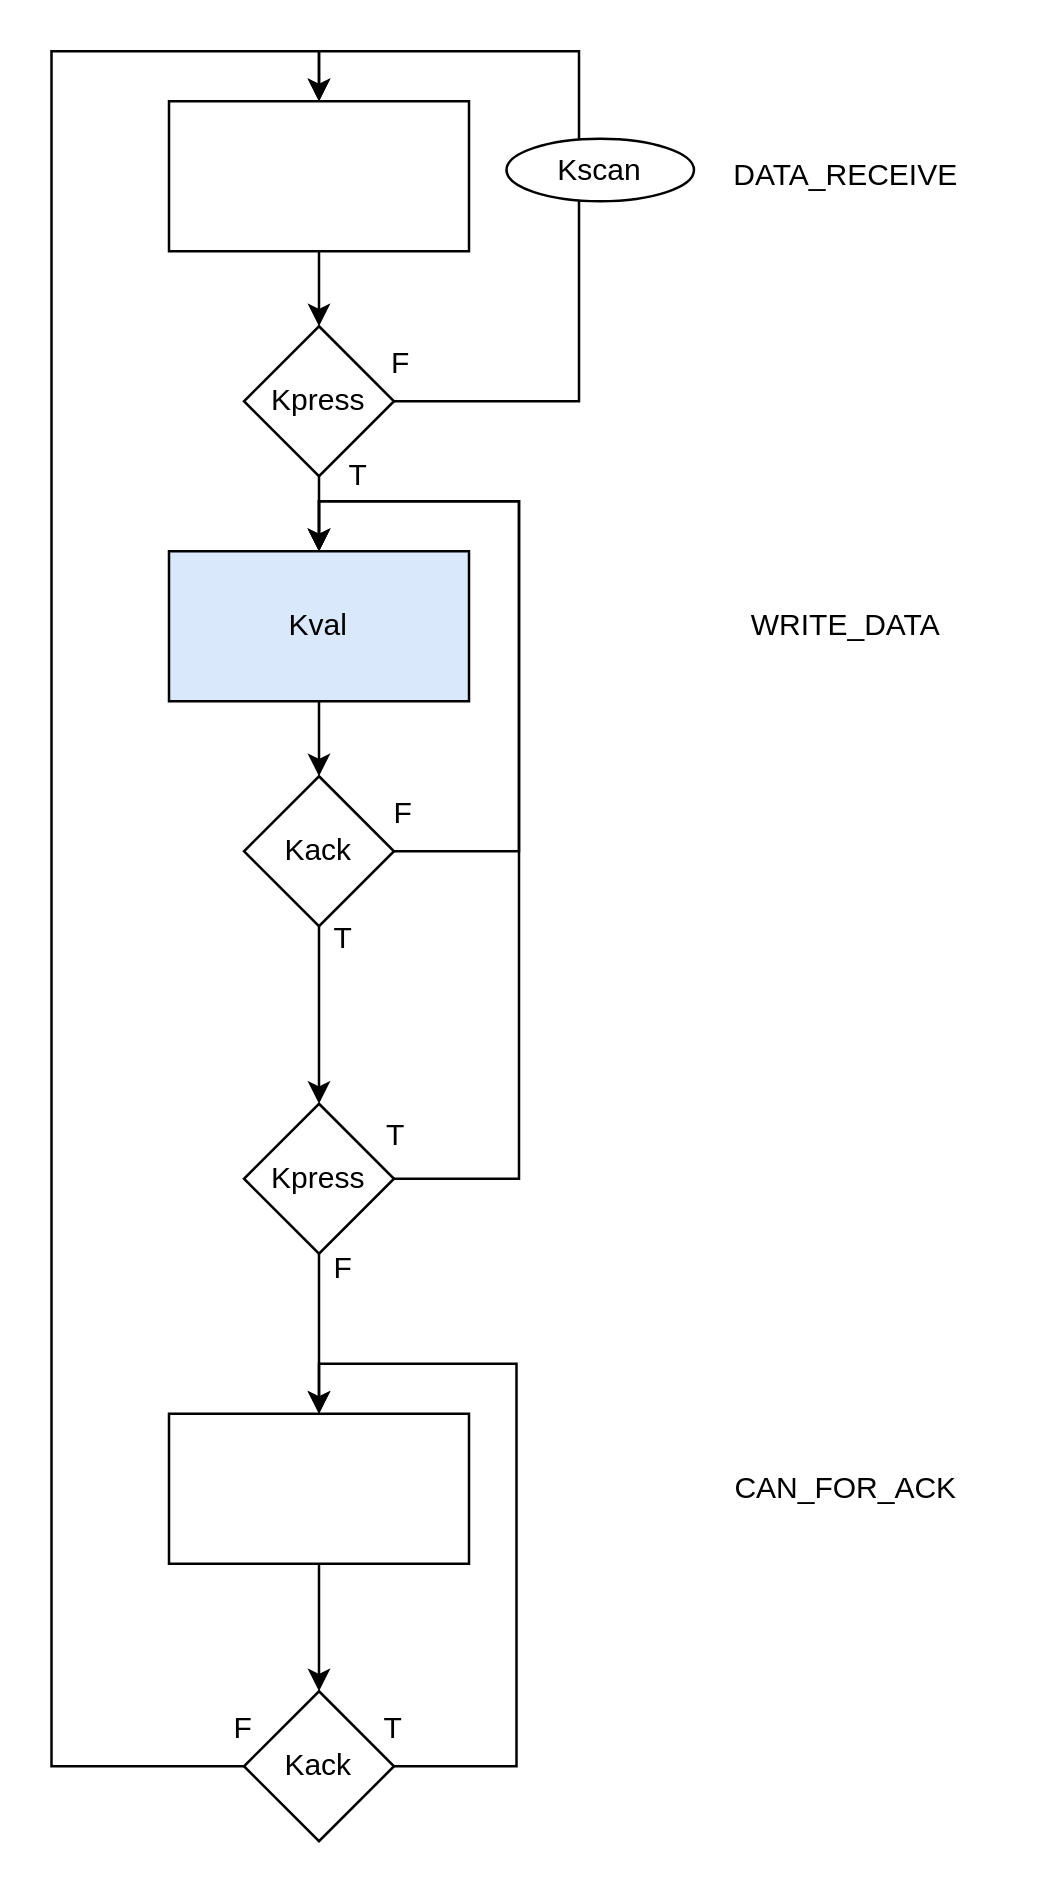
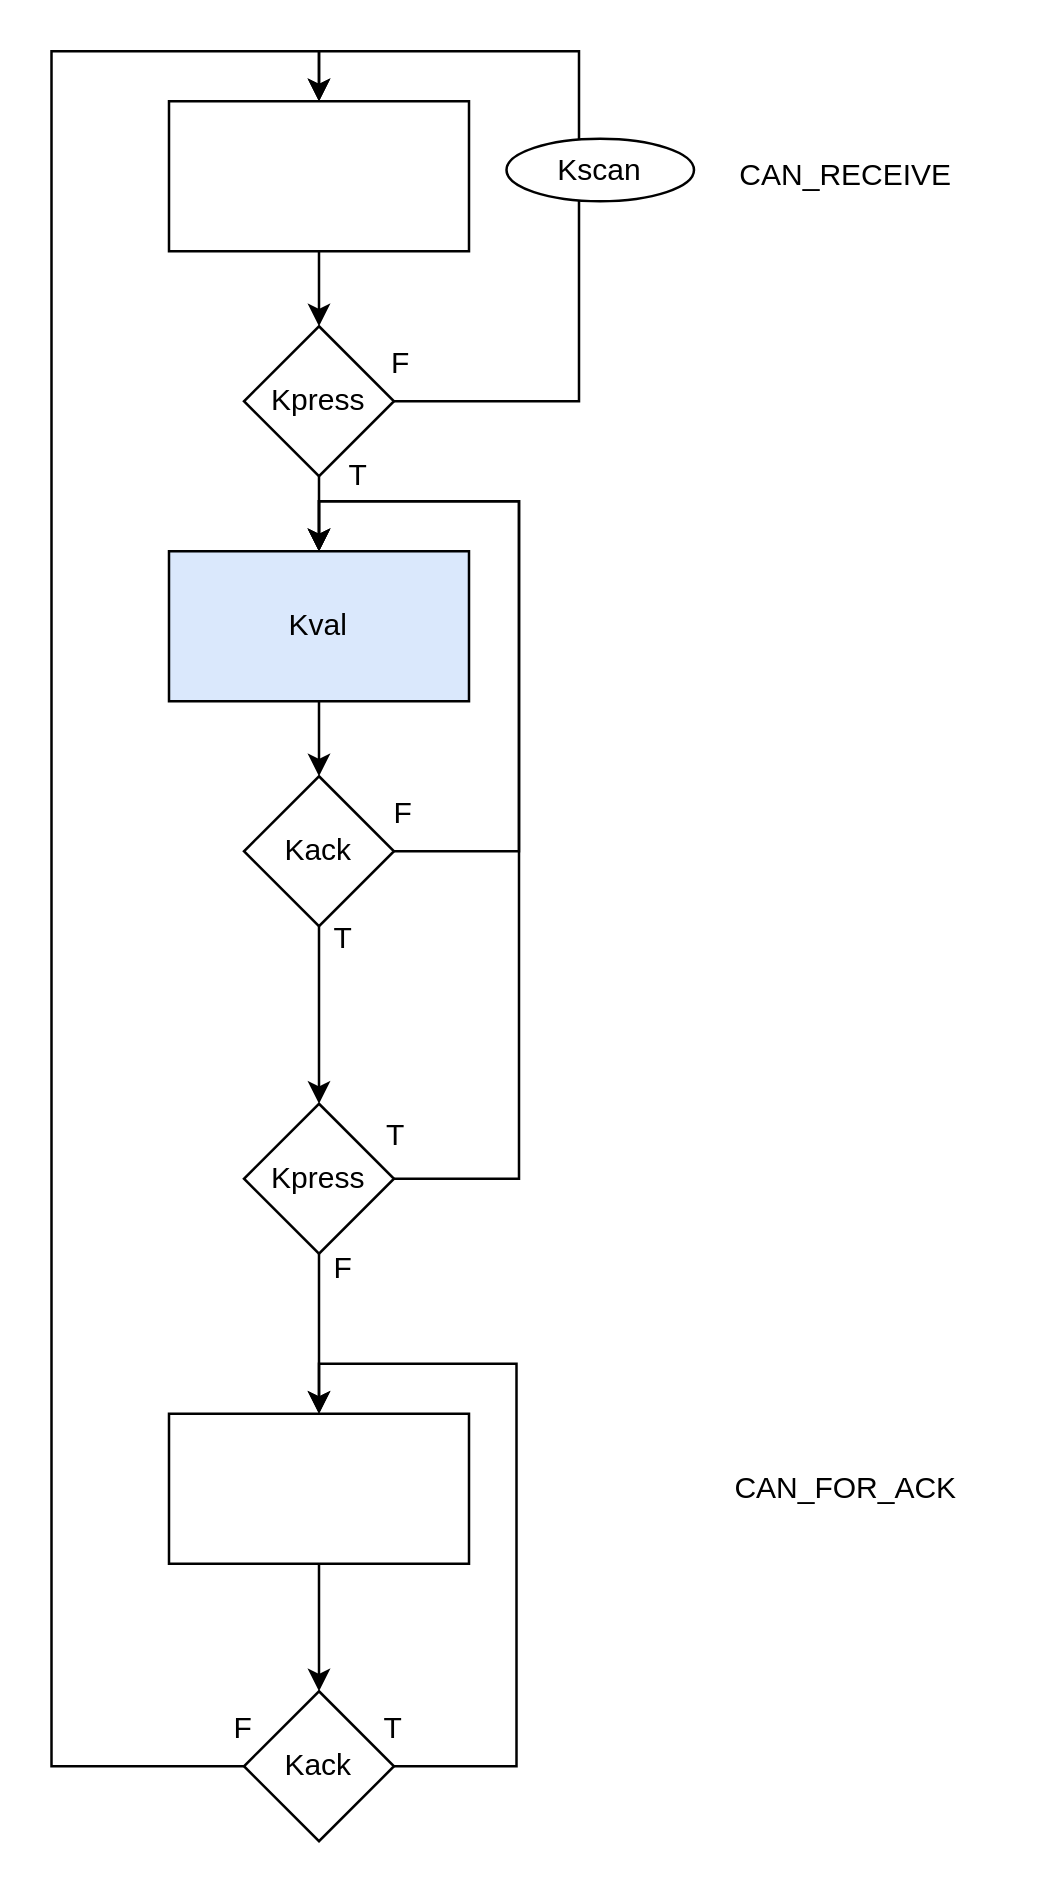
node "DATA_RECEIVE": label "DATA_RECEIVE" -> "CAN_RECEIVE"
node "WRITE_DATA": removed
